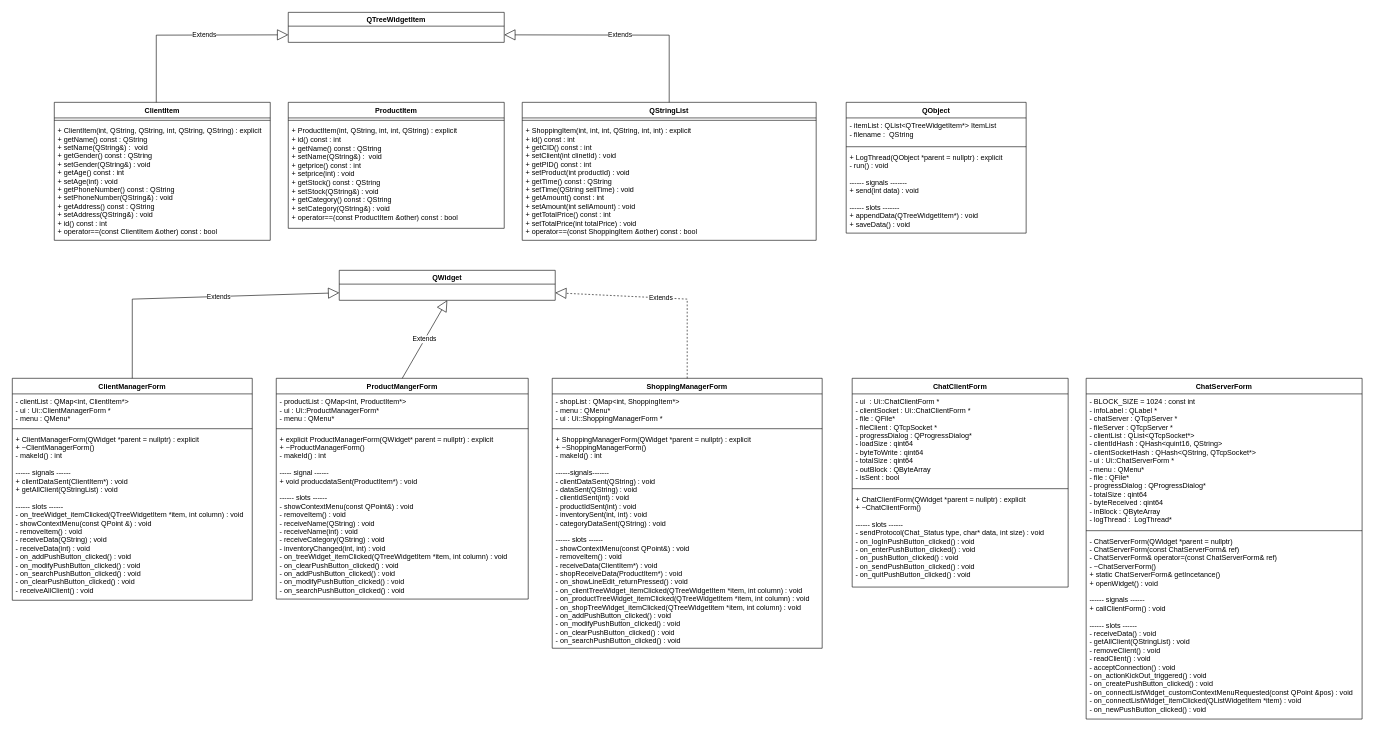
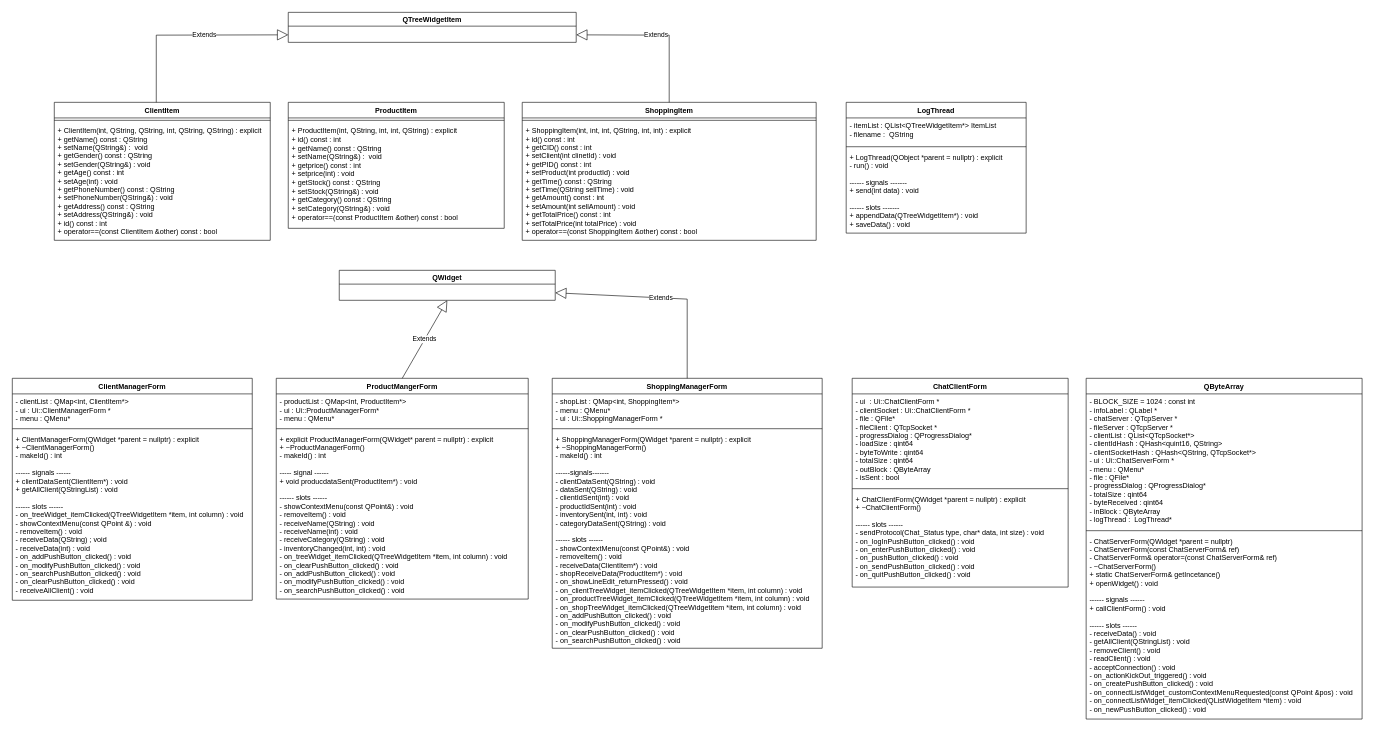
node "QTreeWidgetItem": size 216x30 -> 288x30
node "QStringList": label "QStringList" -> "ShoppingItem"
node "QObject": label "QObject" -> "LogThread"
edge "ClientManagerForm" -> "QWidget": removed, label "Extends"
edge "ShoppingManagerForm" -> "QWidget": style dashed -> solid
node "ChatServerForm": label "ChatServerForm" -> "QByteArray"
